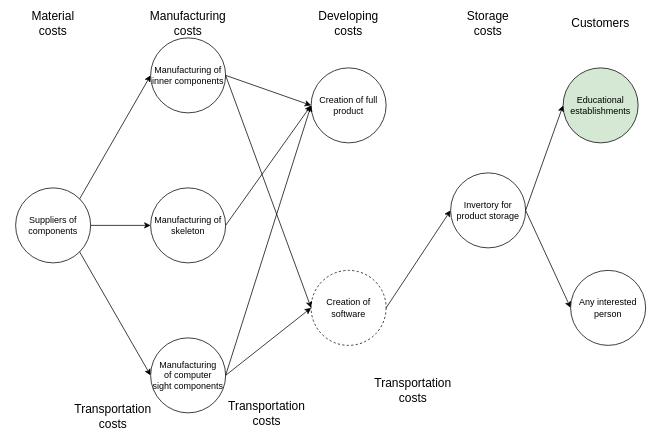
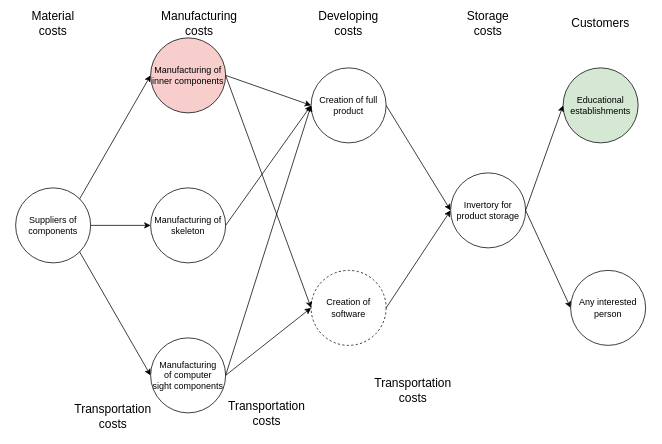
node "Manufacturing costs": moved (188, 23) -> (199, 23)
node "Manufacturing of inner components": fillcolor #ffffff -> #f8cecc
edge "Creation of full product" -> "Invertory for product storage": added
